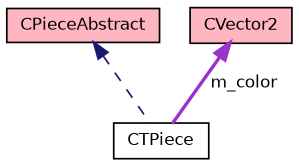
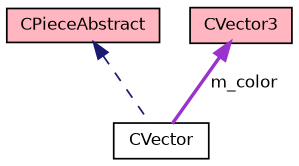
node "CVector2": label "CVector2" -> "CVector3"
node "CTPiece": label "CTPiece" -> "CVector"
